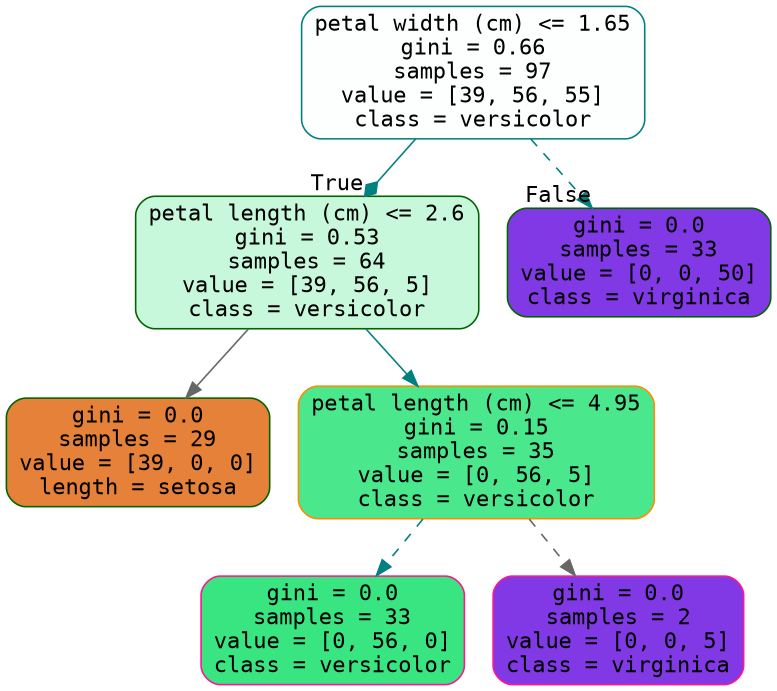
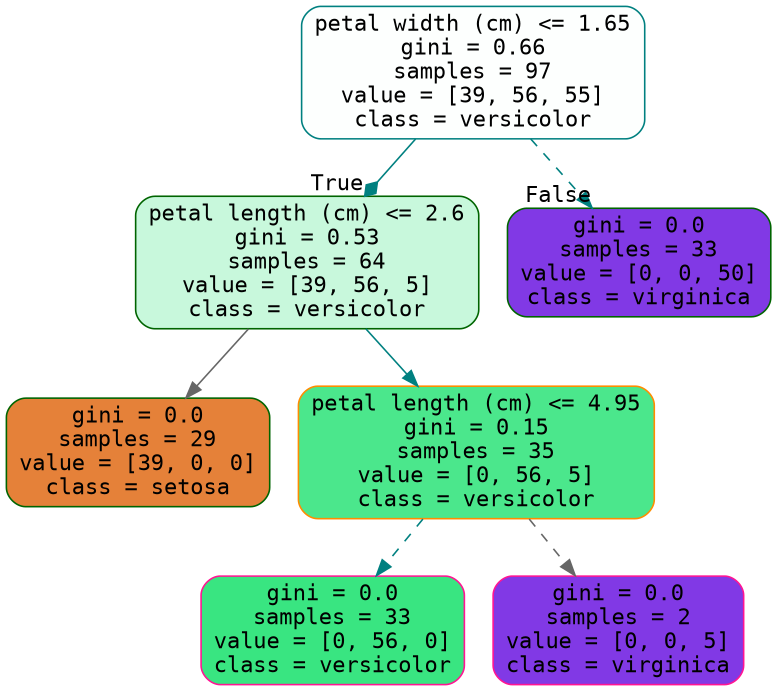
node "gini = 0.0 samples = 29 value = [39, 0, 0] length = setosa": label "gini = 0.0 samples = 29 value = [39, 0, 0] length = setosa" -> "gini = 0.0 samples = 29 value = [39, 0, 0] class = setosa"
